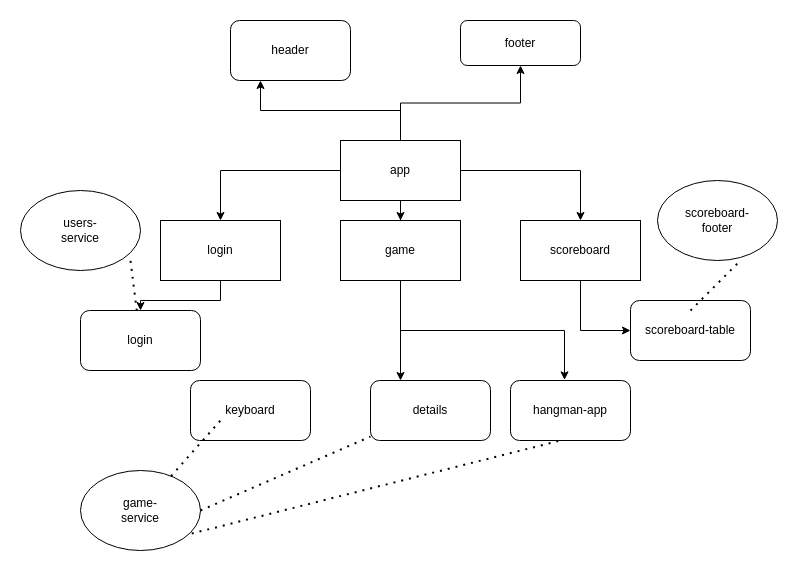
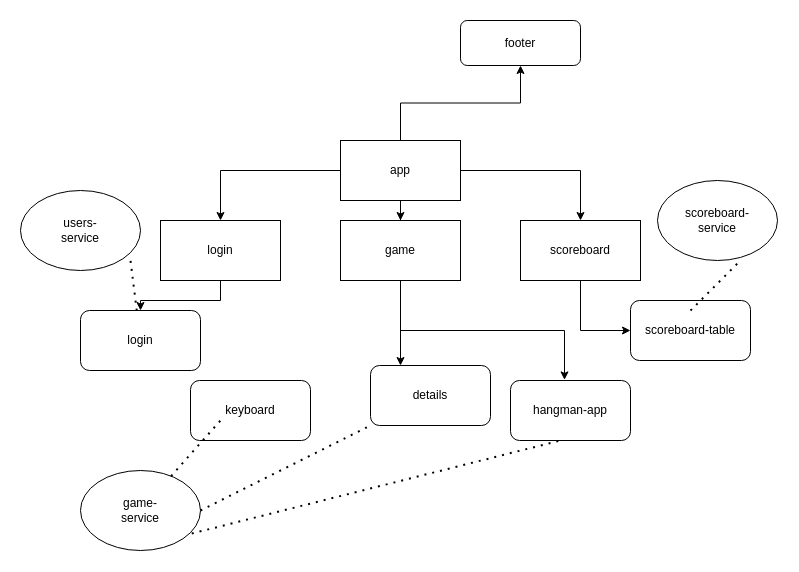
node "header": removed
edge "app" -> "header": removed
node "scoreboard- footer": label "scoreboard- footer" -> "scoreboard- service"
node "details": moved (431, 411) -> (431, 396)
